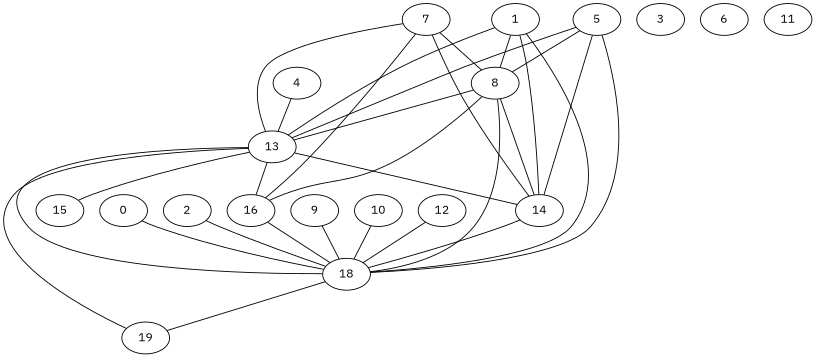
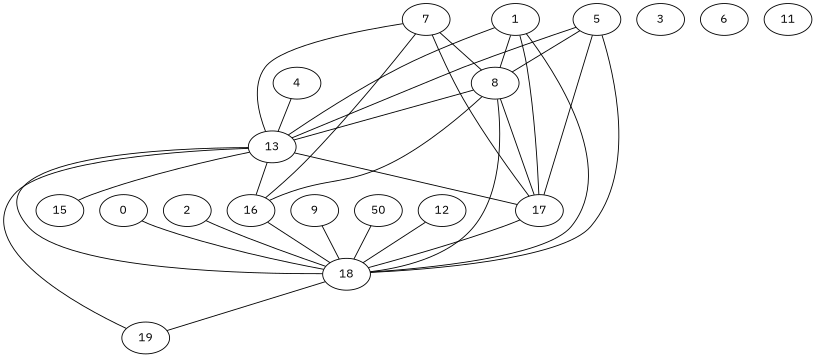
node "10": label "10" -> "50"
node "14": label "14" -> "17"
